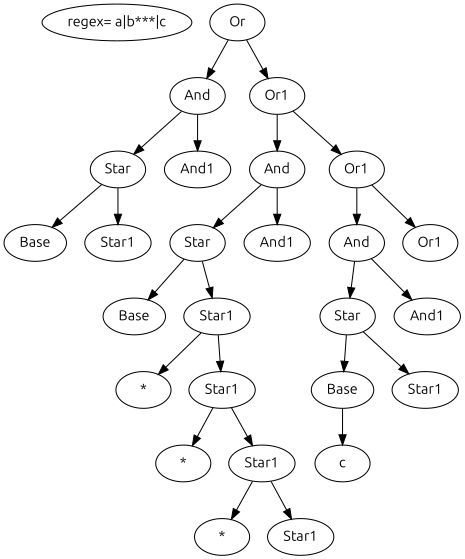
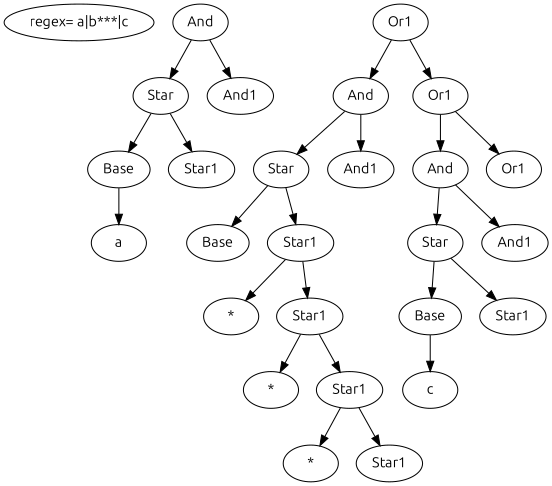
node "Or": removed
node "a": added
